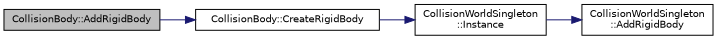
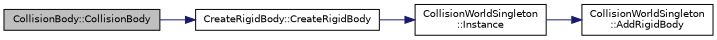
node "CollisionBody::AddRigidBody": label "CollisionBody::AddRigidBody" -> "CollisionBody::CollisionBody"
node "CollisionBody::CreateRigidBody": label "CollisionBody::CreateRigidBody" -> "CreateRigidBody::CreateRigidBody"
